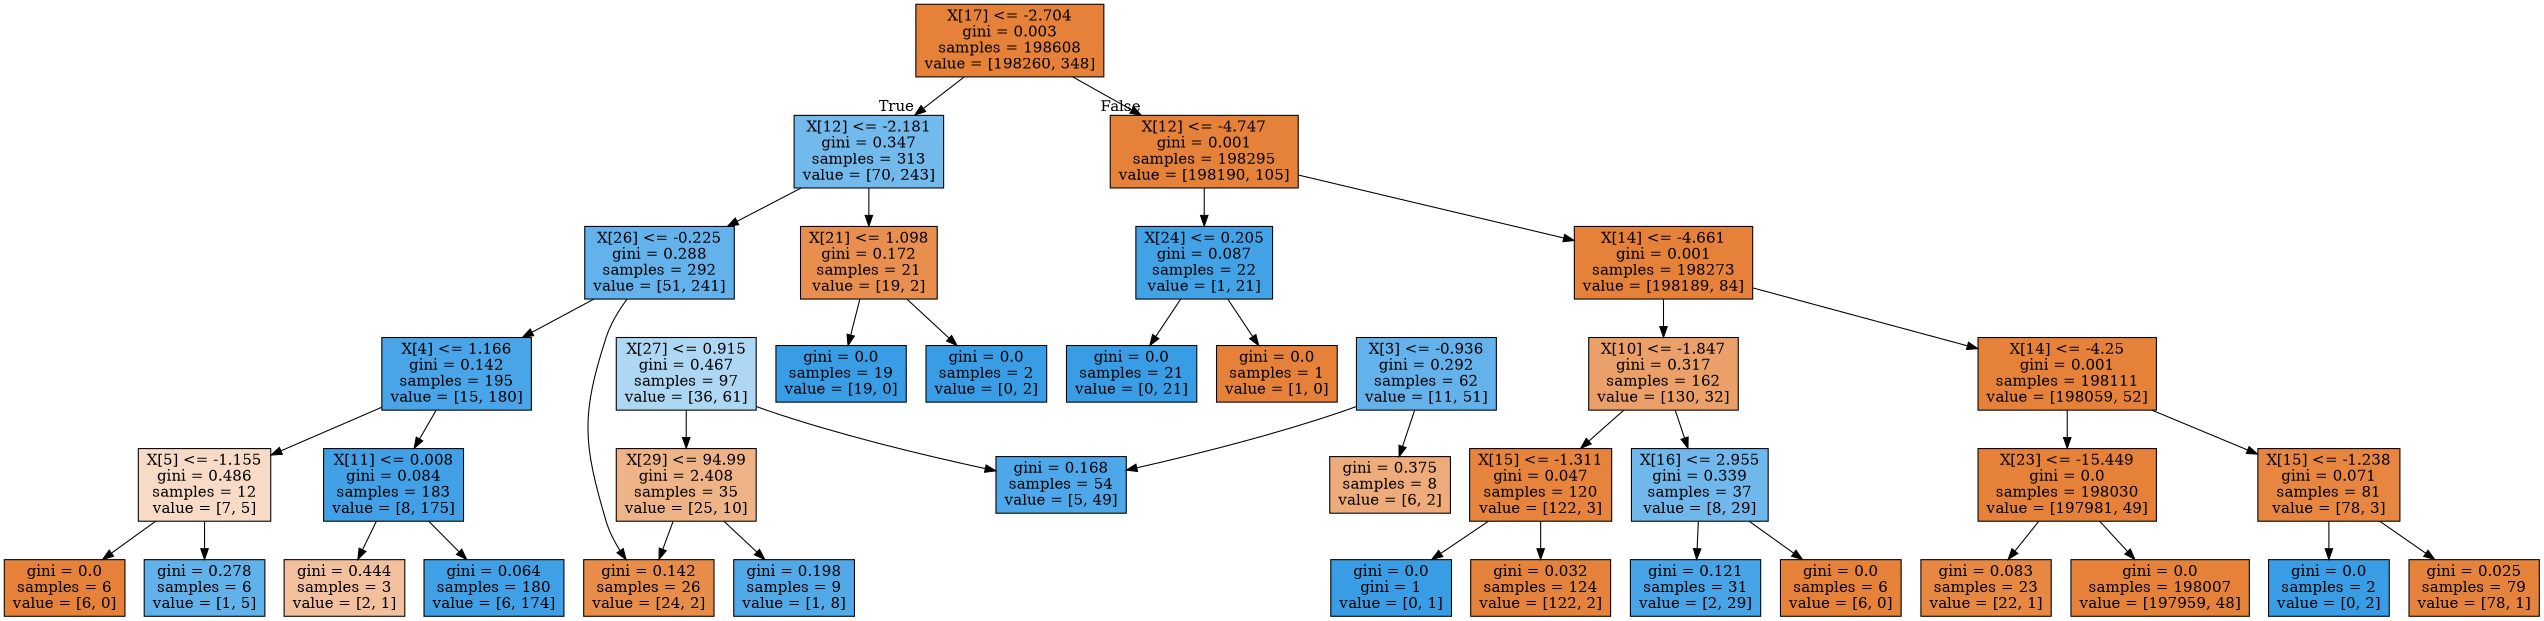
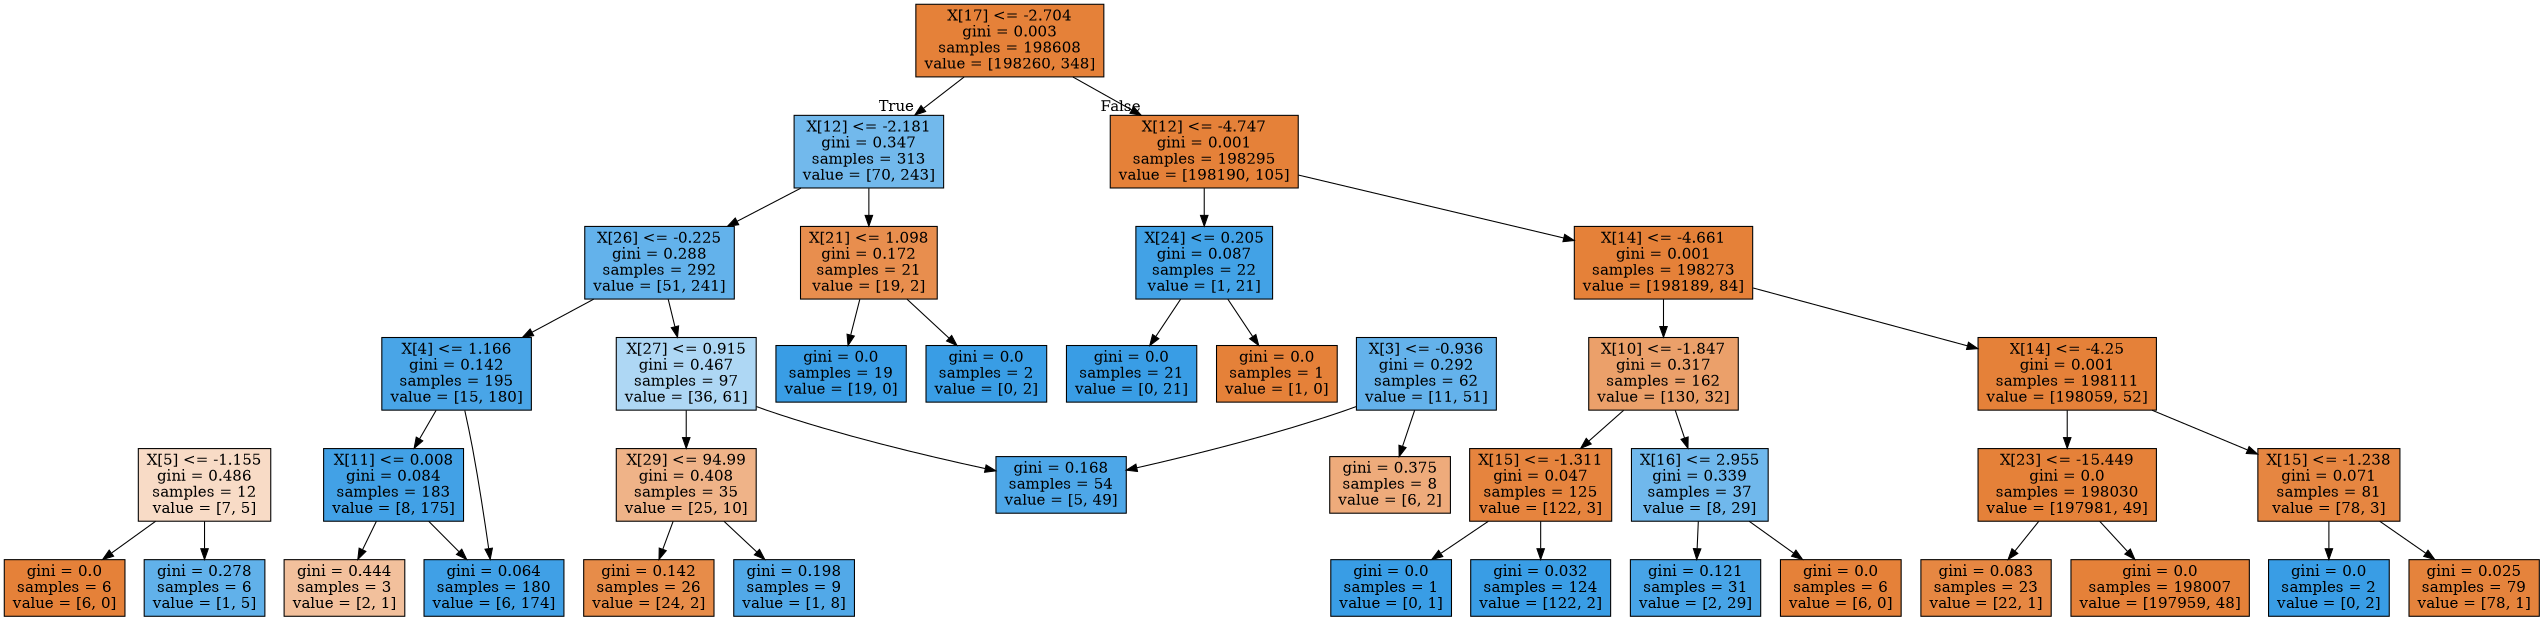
edge "X[26] <= -0.225 gini = 0.288 samples = 292 value = [51, 241]" -> "gini = 0.142 samples = 26 value = [24, 2]": now "X[26] <= -0.225 gini = 0.288 samples = 292 value = [51, 241]" -> "X[27] <= 0.915 gini = 0.467 samples = 97 value = [36, 61]"
edge "X[4] <= 1.166 gini = 0.142 samples = 195 value = [15, 180]" -> "X[5] <= -1.155 gini = 0.486 samples = 12 value = [7, 5]": now "X[4] <= 1.166 gini = 0.142 samples = 195 value = [15, 180]" -> "gini = 0.064 samples = 180 value = [6, 174]"
node "X[29] <= 94.99 gini = 2.408 samples = 35 value = [25, 10]": label "X[29] <= 94.99 gini = 2.408 samples = 35 value = [25, 10]" -> "X[29] <= 94.99 gini = 0.408 samples = 35 value = [25, 10]"
node "X[15] <= -1.311 gini = 0.047 samples = 120 value = [122, 3]": label "X[15] <= -1.311 gini = 0.047 samples = 120 value = [122, 3]" -> "X[15] <= -1.311 gini = 0.047 samples = 125 value = [122, 3]"
node "gini = 0.0 gini = 1 value = [0, 1]": label "gini = 0.0 gini = 1 value = [0, 1]" -> "gini = 0.0 samples = 1 value = [0, 1]"
node "gini = 0.032 samples = 124 value = [122, 2]": fillcolor #e5833c -> #399de5
